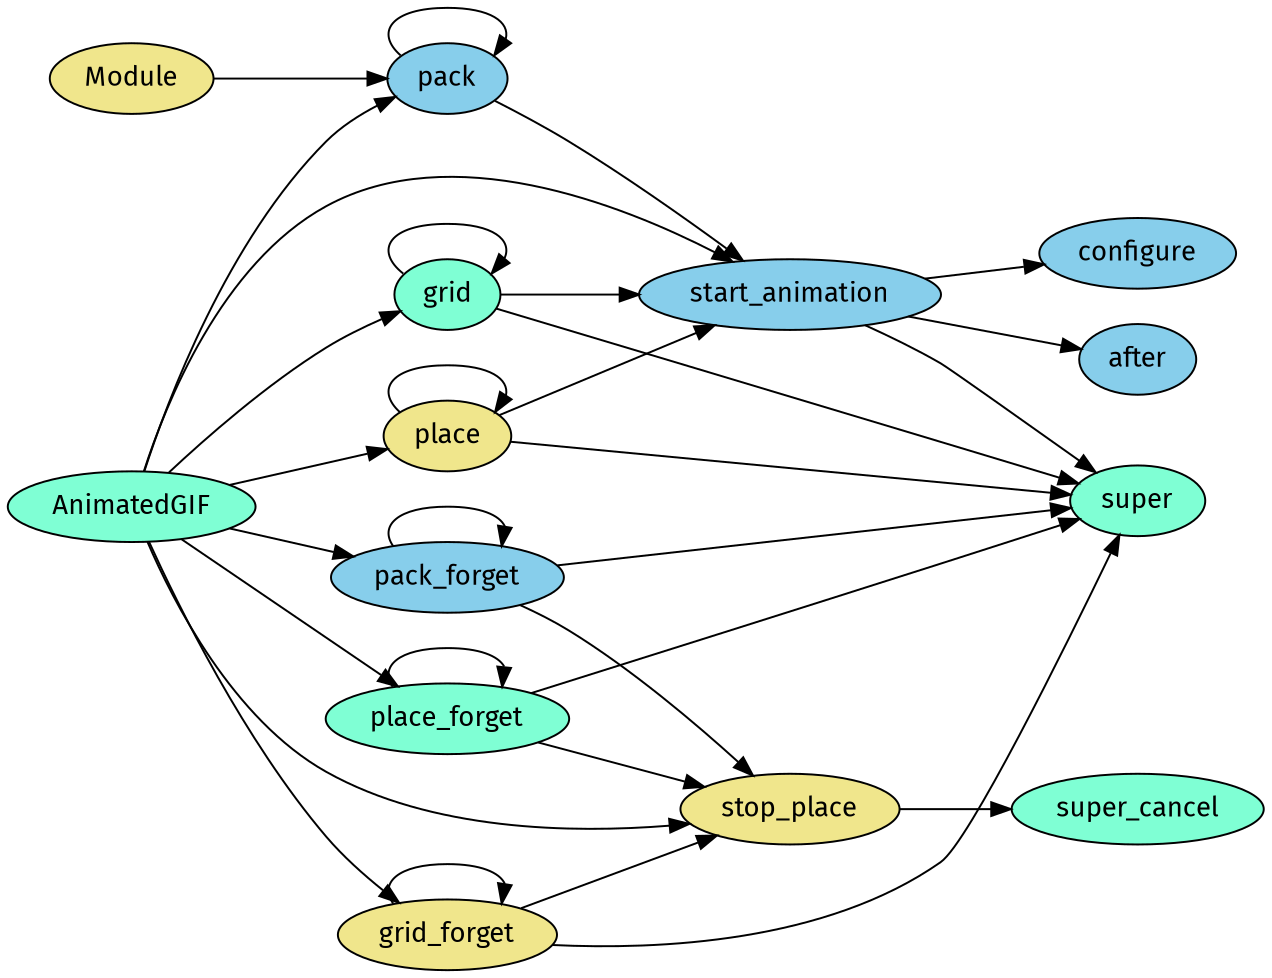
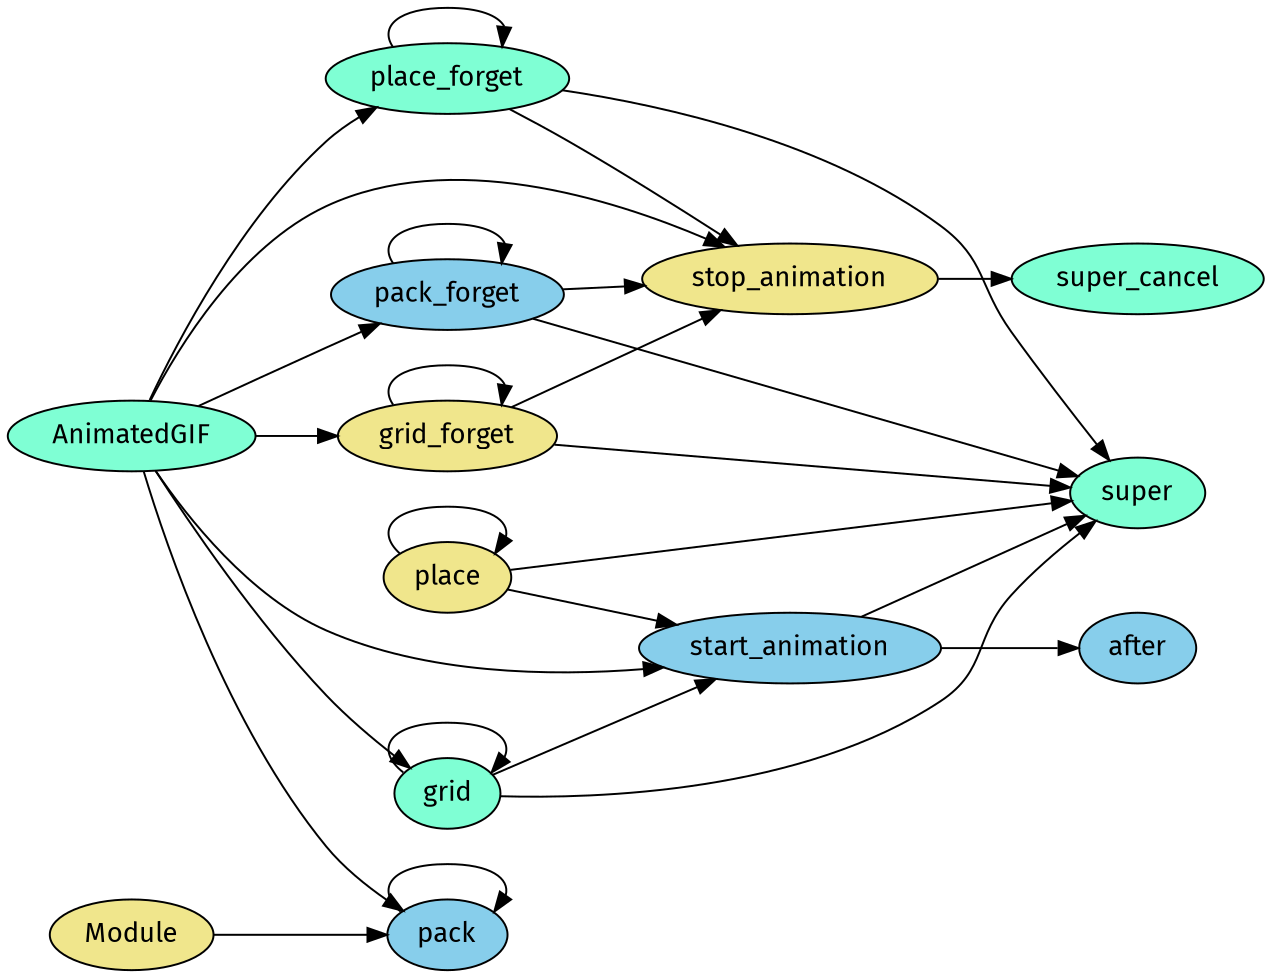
edge "pack" -> "start_animation": removed
node "configure": removed
edge "AnimatedGIF" -> "place": removed
node "stop_place": label "stop_place" -> "stop_animation"
